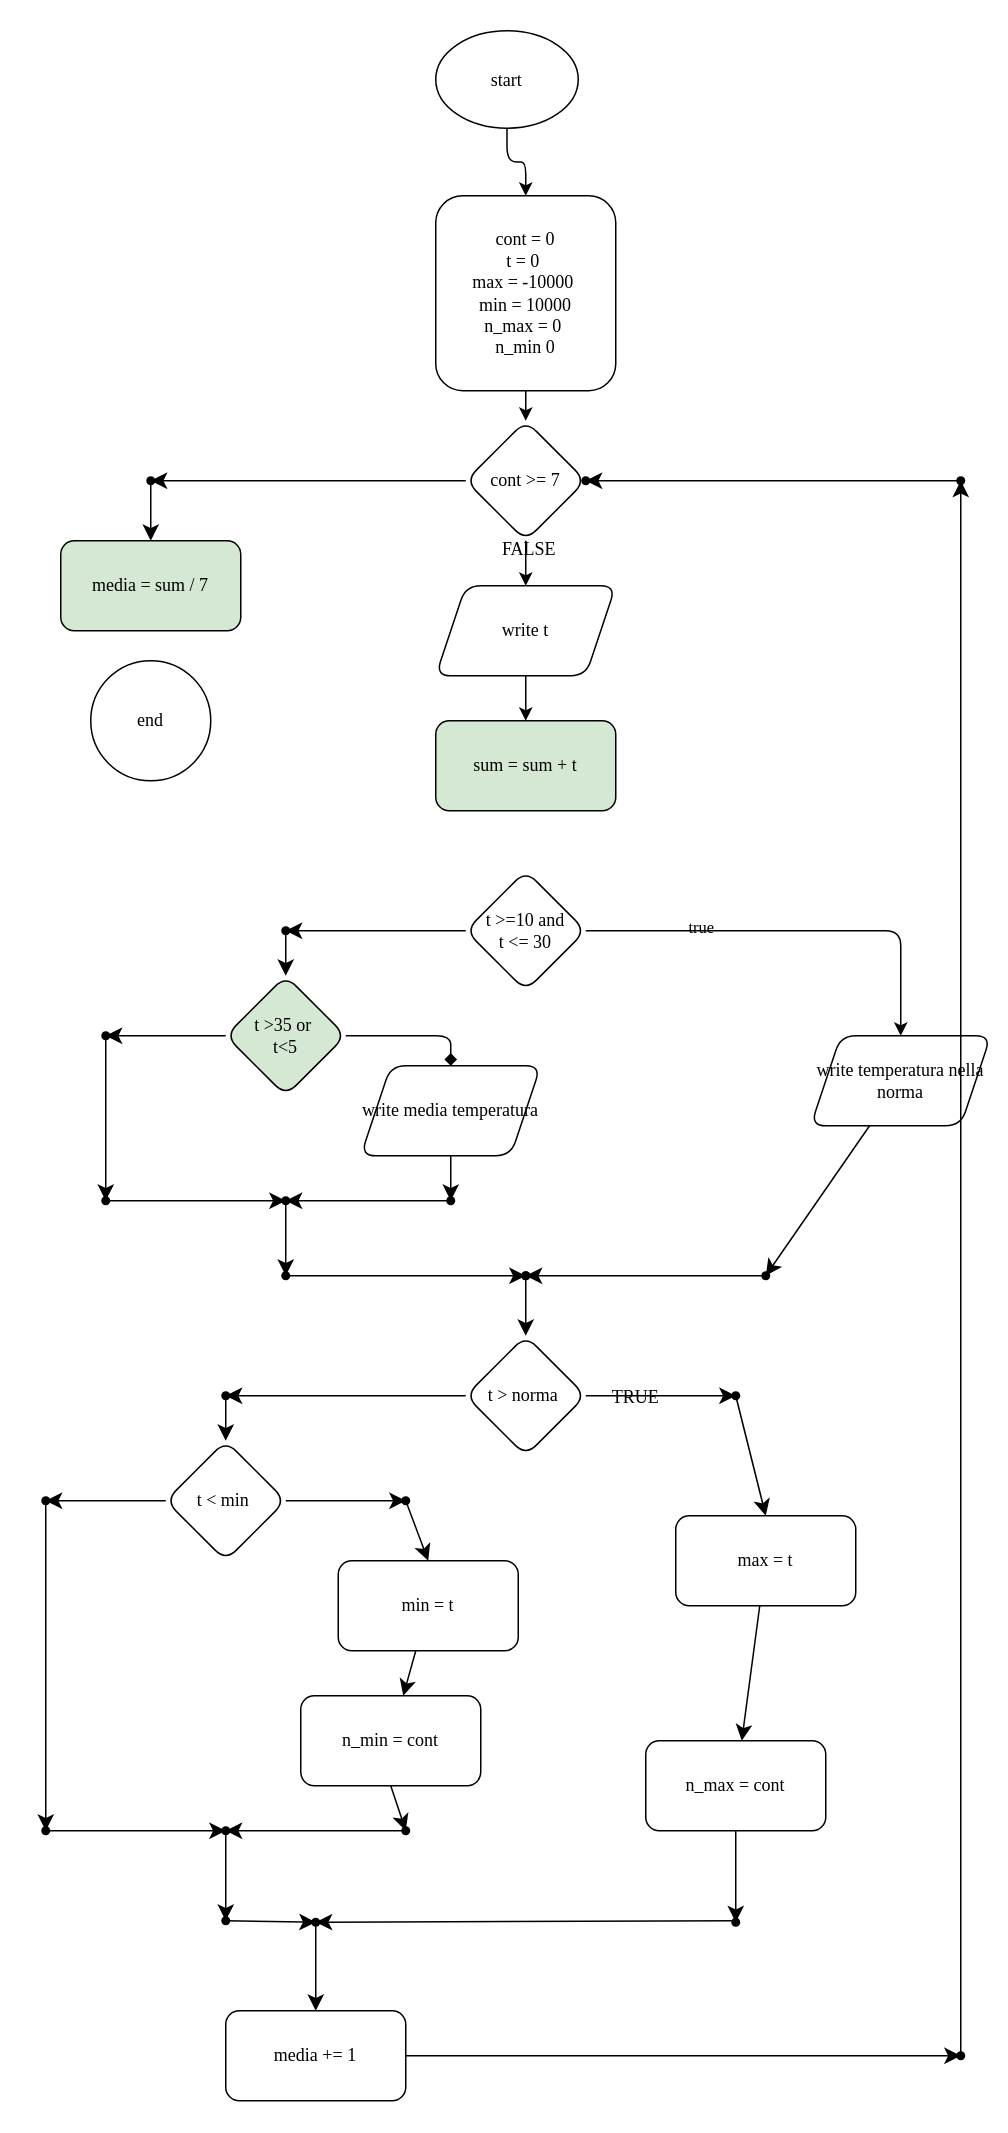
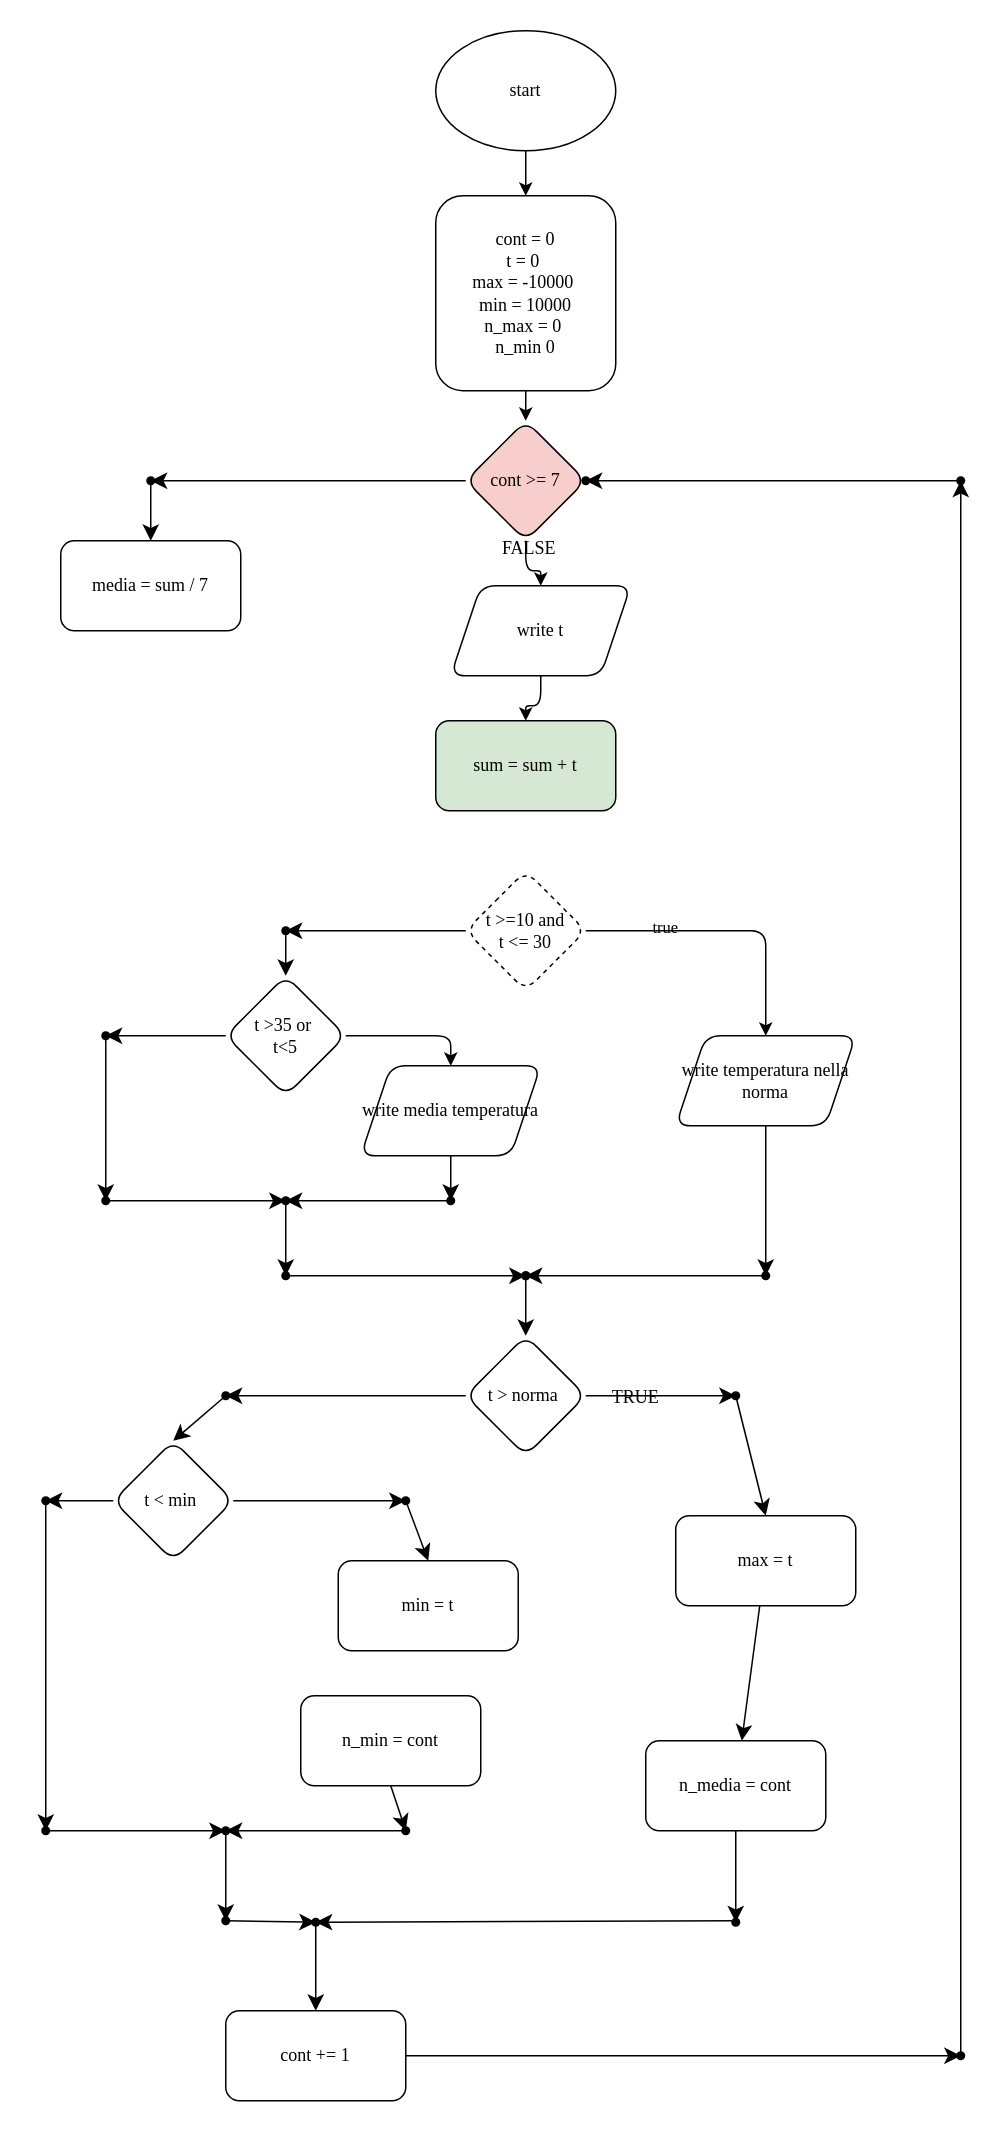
node "start": size 143x98 -> 180x120
node "cont >= 7": fillcolor #ffffff -> #f8cecc
node "media = sum / 7": fillcolor #d5e8d4 -> #ffffff
node "write t": moved (526, 631) -> (541, 631)
node "end": removed
node "t >=10 and t <= 30": style solid -> dashed
node "t >35 or t<5": fillcolor #d5e8d4 -> #ffffff
edge "t >35 or t<5" -> "write media temperatura": arrowhead diamond -> classic
node "write temperatura nella norma": moved (901, 1081) -> (766, 1081)
node "t < min": moved (226, 1501) -> (173, 1501)
edge "min = t" -> "n_min = cont": removed
node "n_max = cont": label "n_max = cont" -> "n_media = cont"
node "media += 1": label "media += 1" -> "cont += 1"
